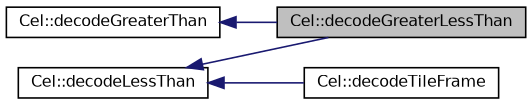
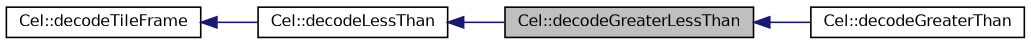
edge "Cel::decodeGreaterLessThan" -> "Cel::decodeGreaterThan": reversed
edge "Cel::decodeTileFrame" -> "Cel::decodeLessThan": reversed
